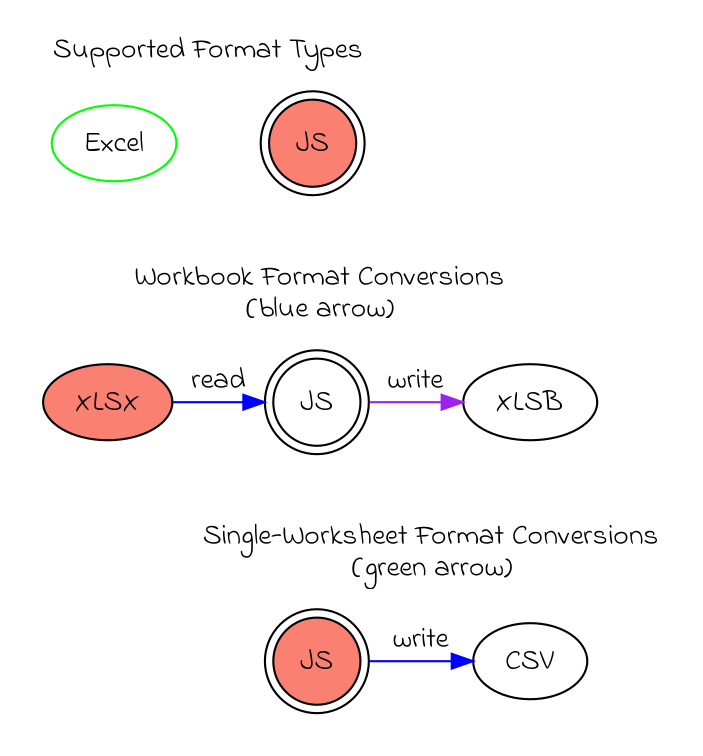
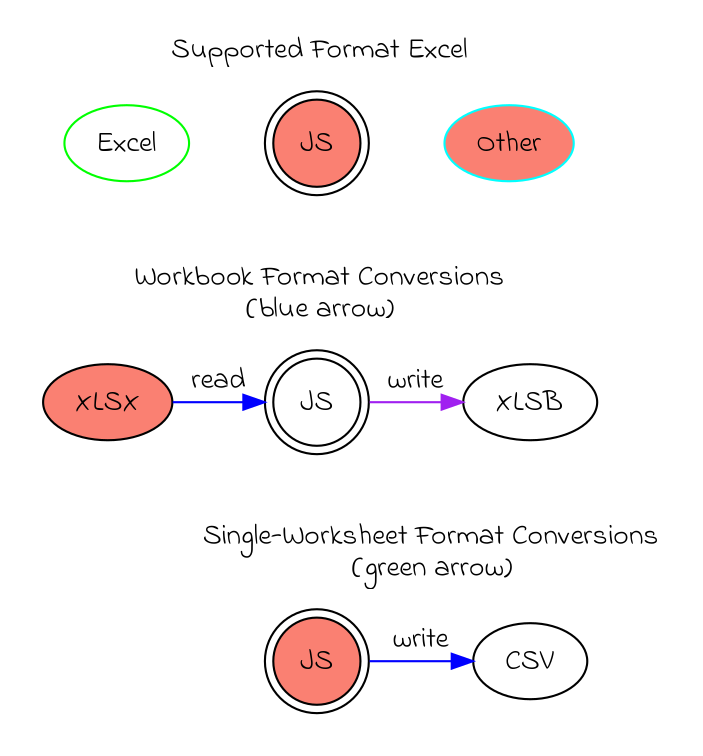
cluster "Supported Format Types": label "Supported Format Types" -> "Supported Format Excel"
node "Other": added
